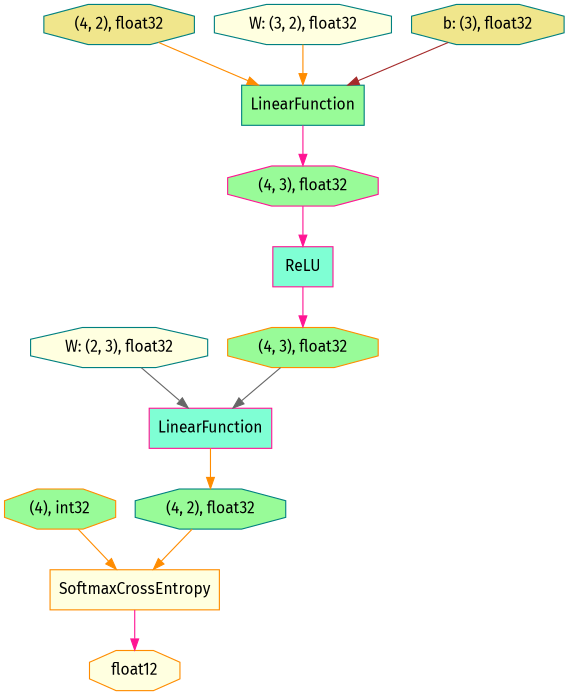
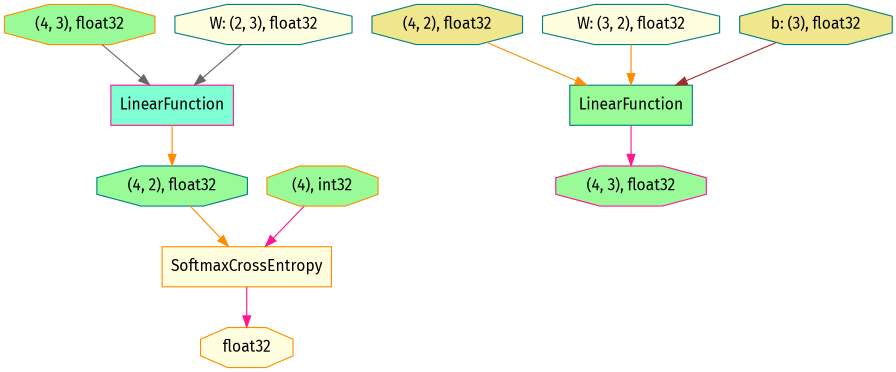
node "ReLU": removed
edge "(4), int32" -> "SoftmaxCrossEntropy": color darkorange -> deeppink
node "float12": label "float12" -> "float32"
